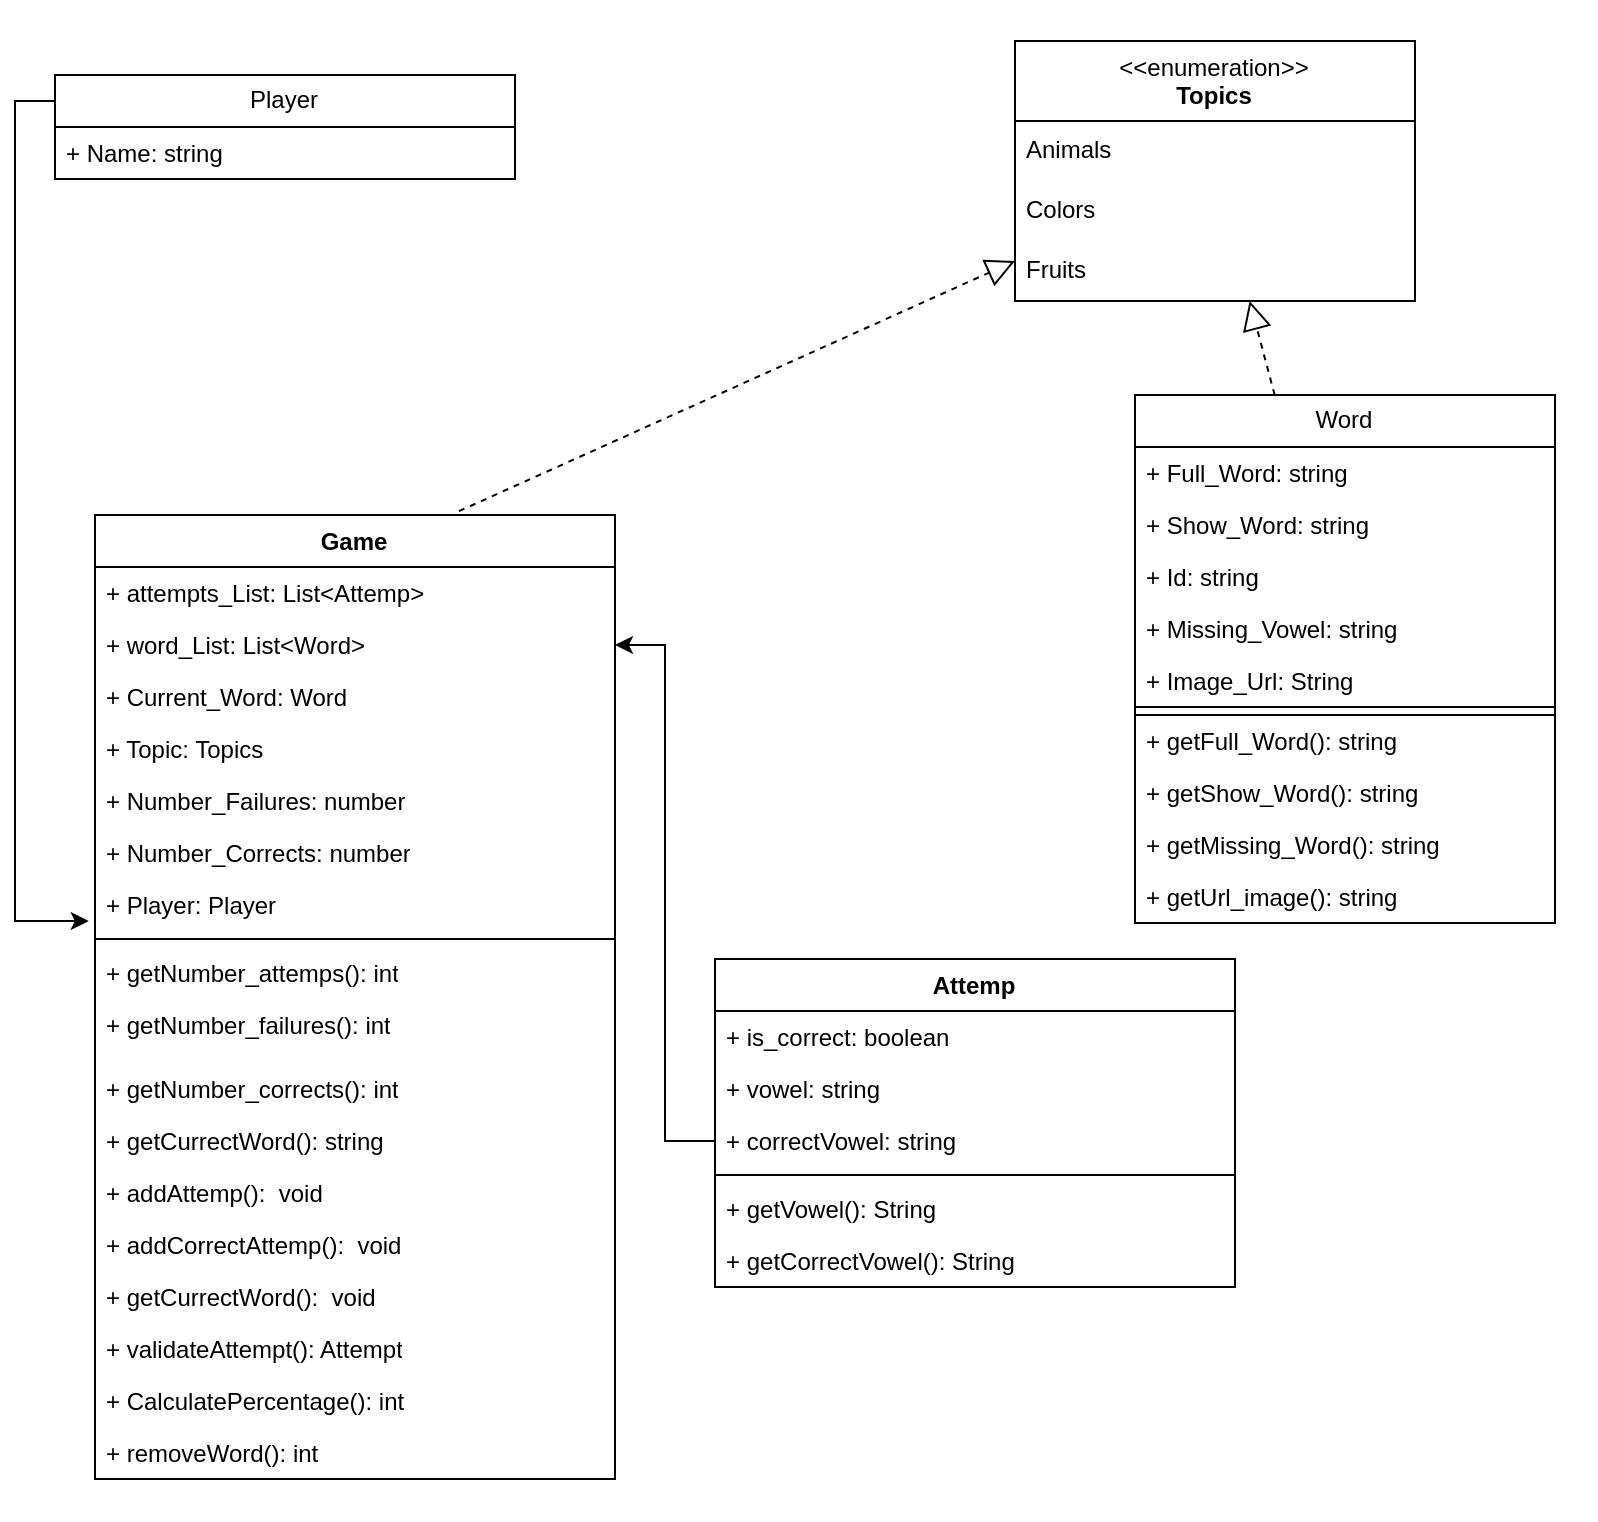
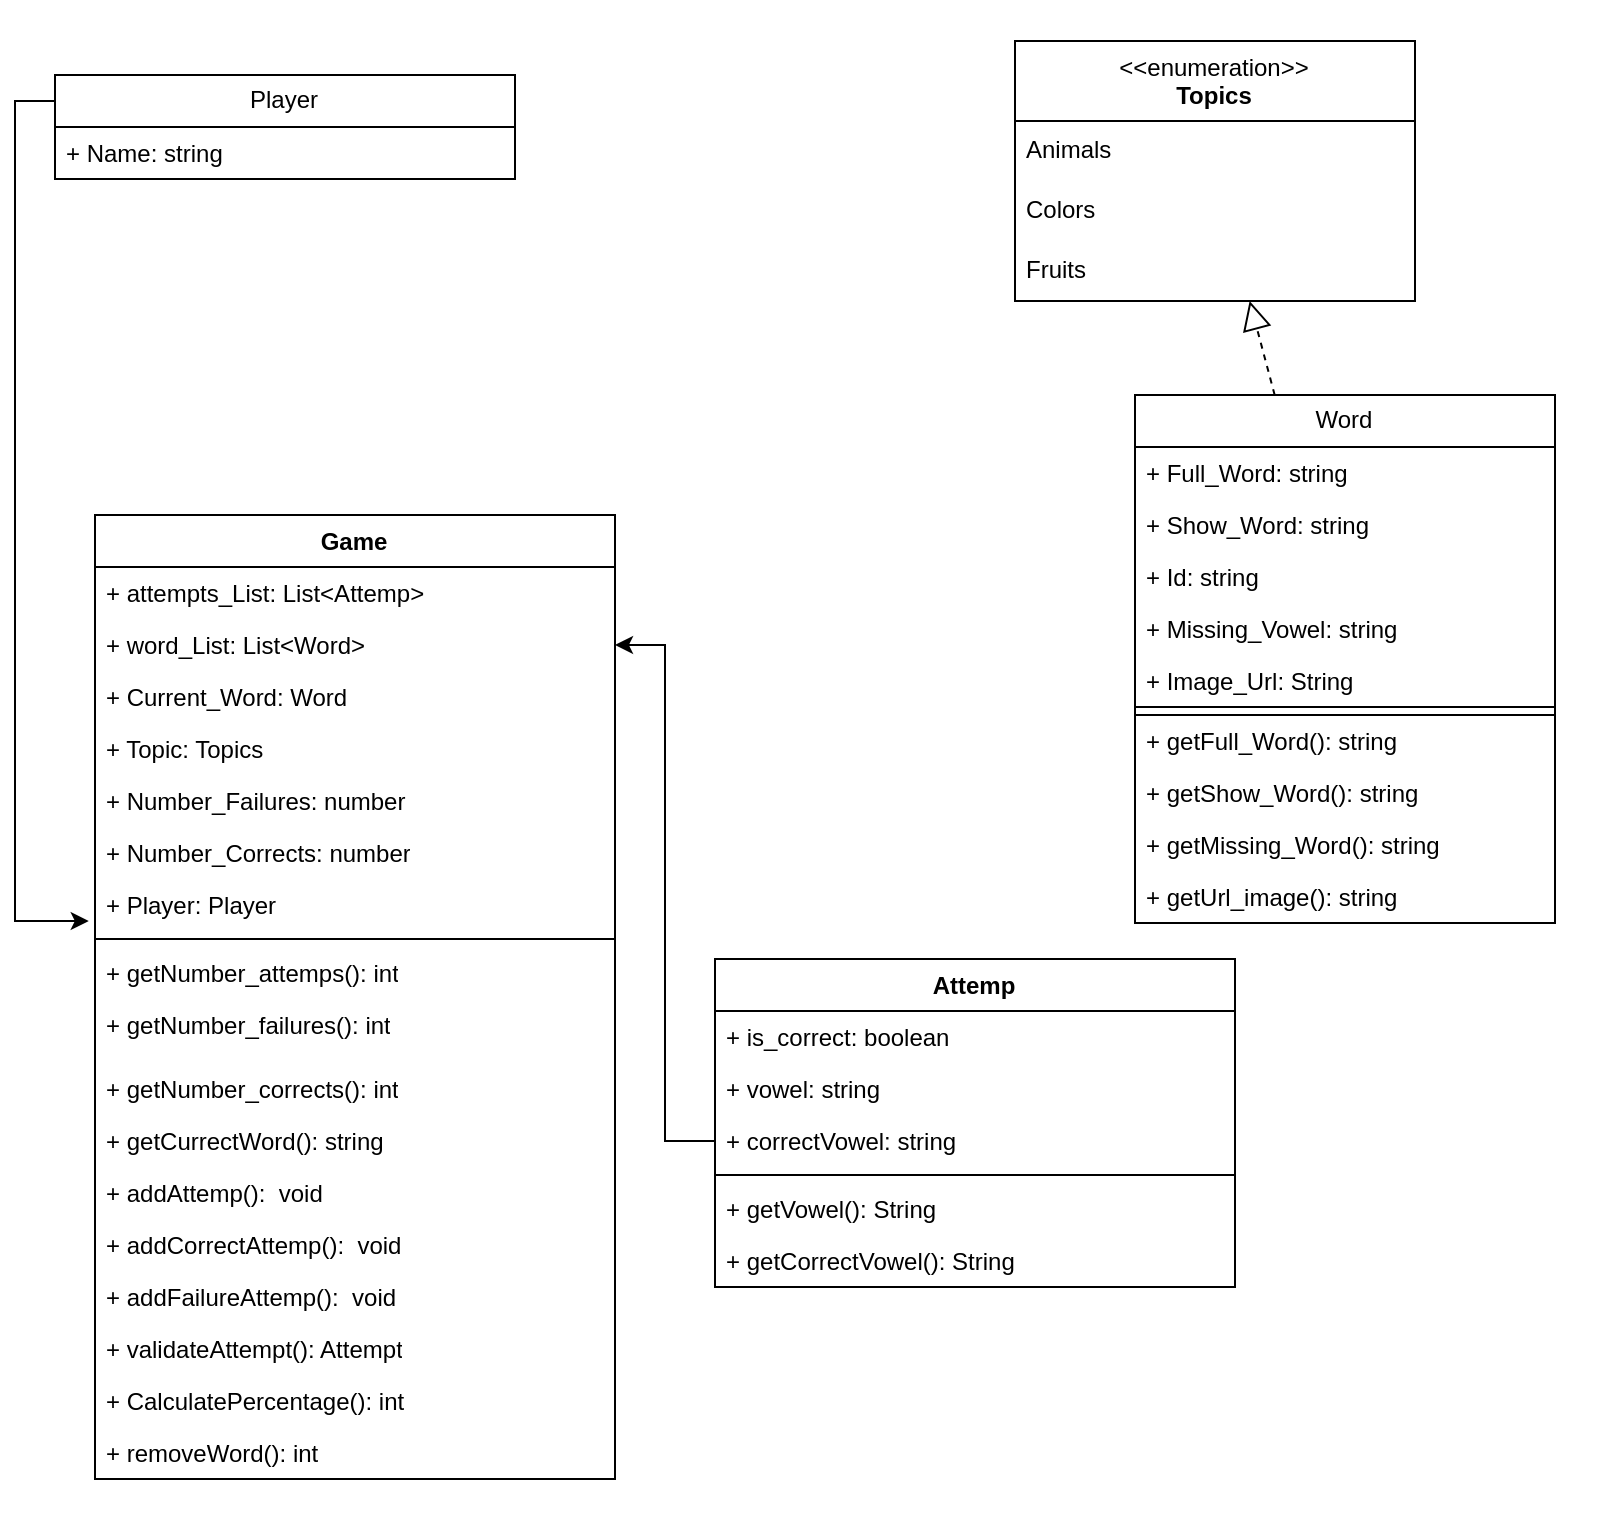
edge "Game" -> "<<enumeration>> Topics": removed
node "+ getCurrectWord(): void": label "+ getCurrectWord(): void" -> "+ addFailureAttemp(): void"
